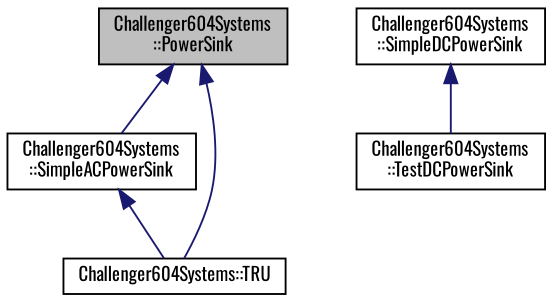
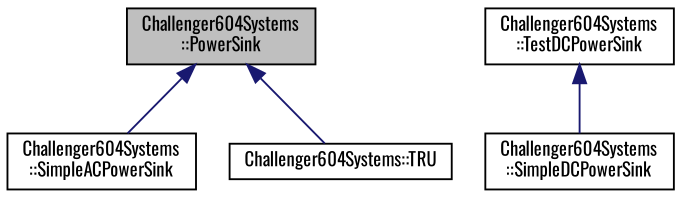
edge "Challenger604Systems ::TestDCPowerSink" -> "Challenger604Systems ::SimpleDCPowerSink": reversed
edge "Challenger604Systems::TRU" -> "Challenger604Systems ::SimpleACPowerSink": removed
